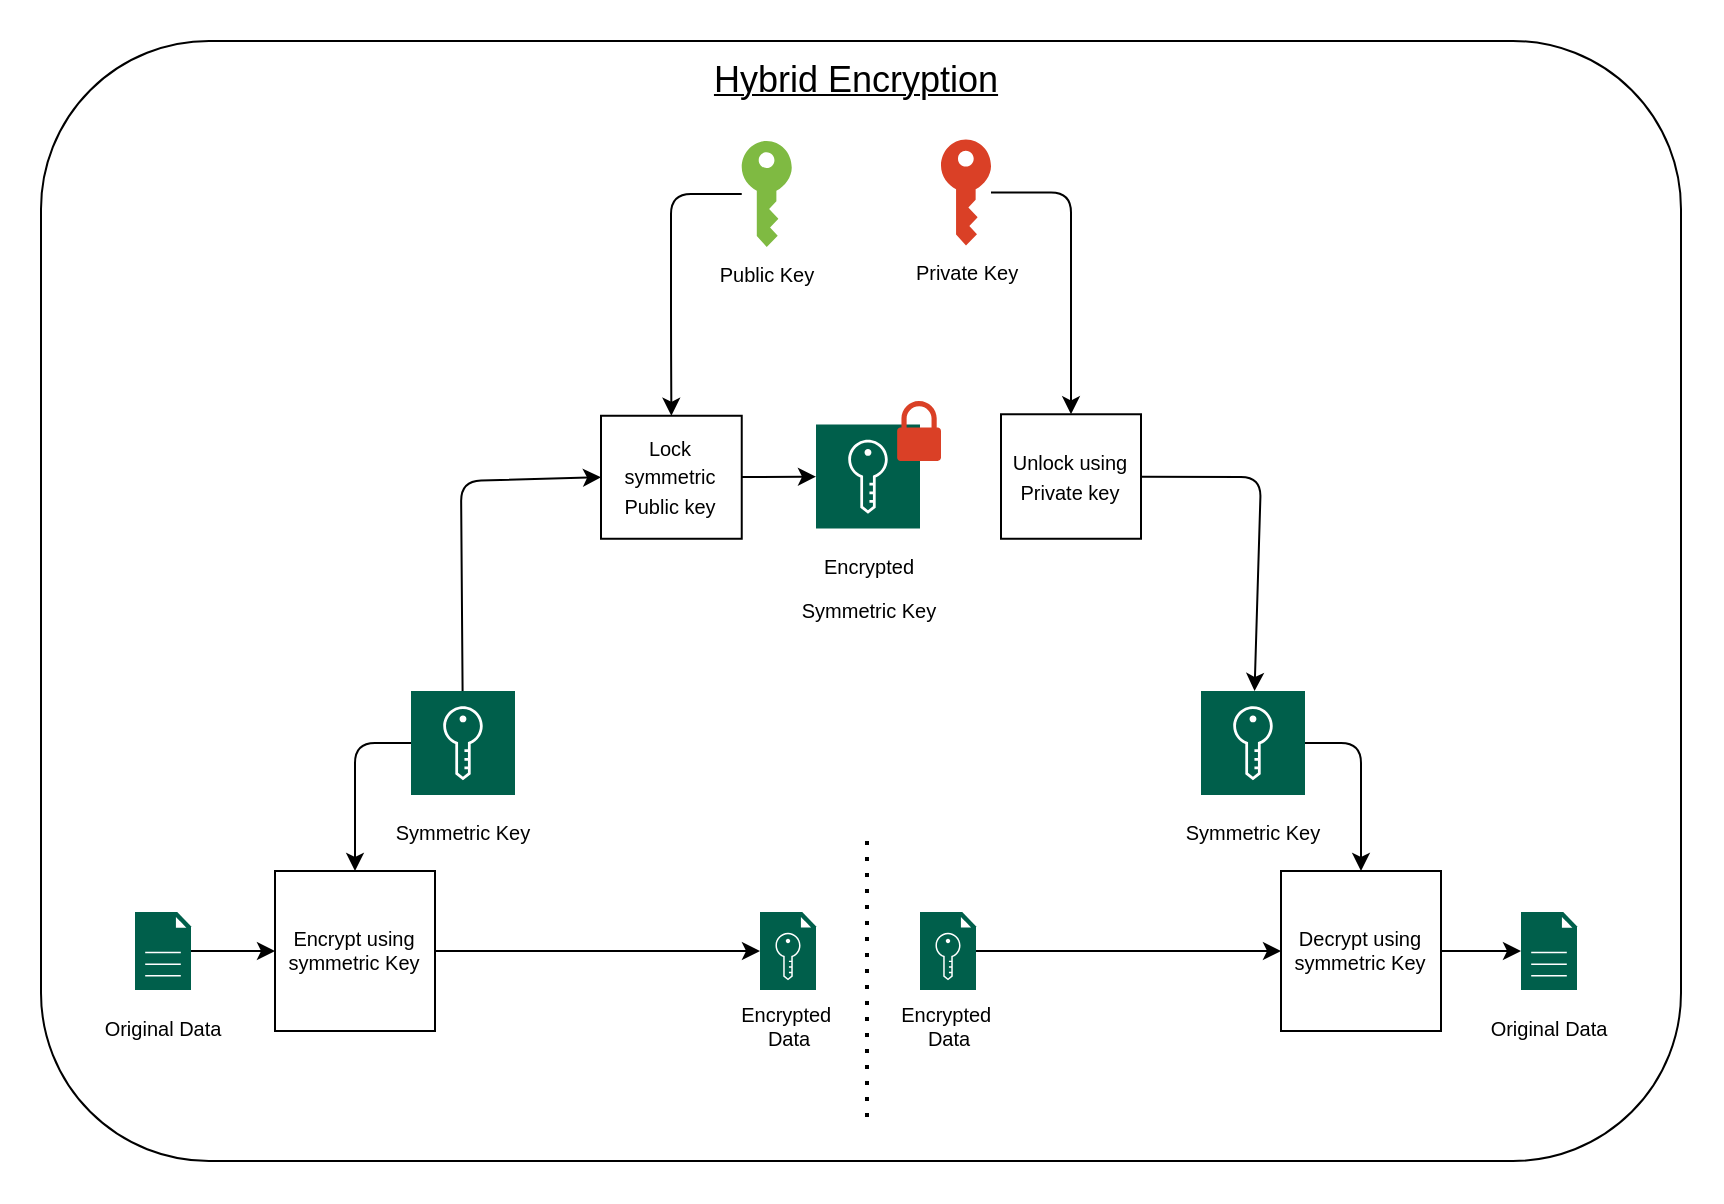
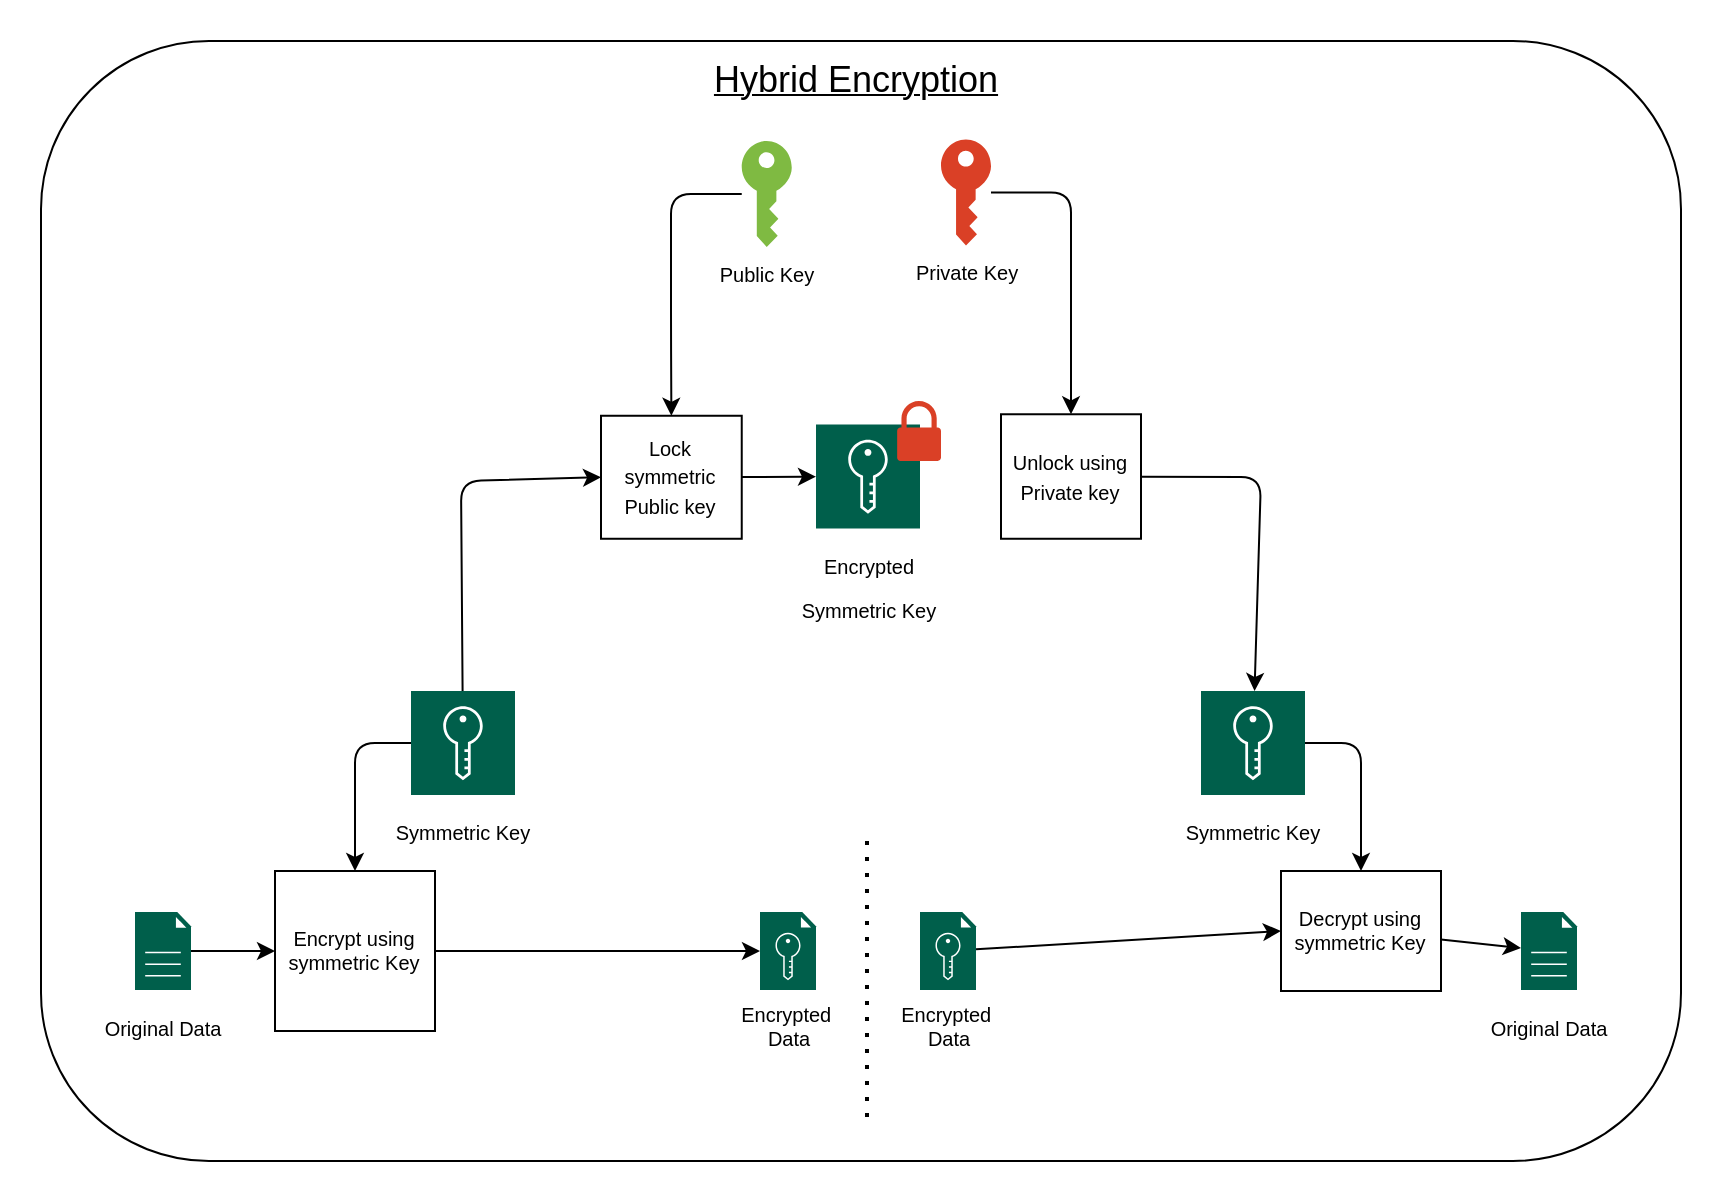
node "Decrypt using symmetric Key": size 160x160 -> 160x120
